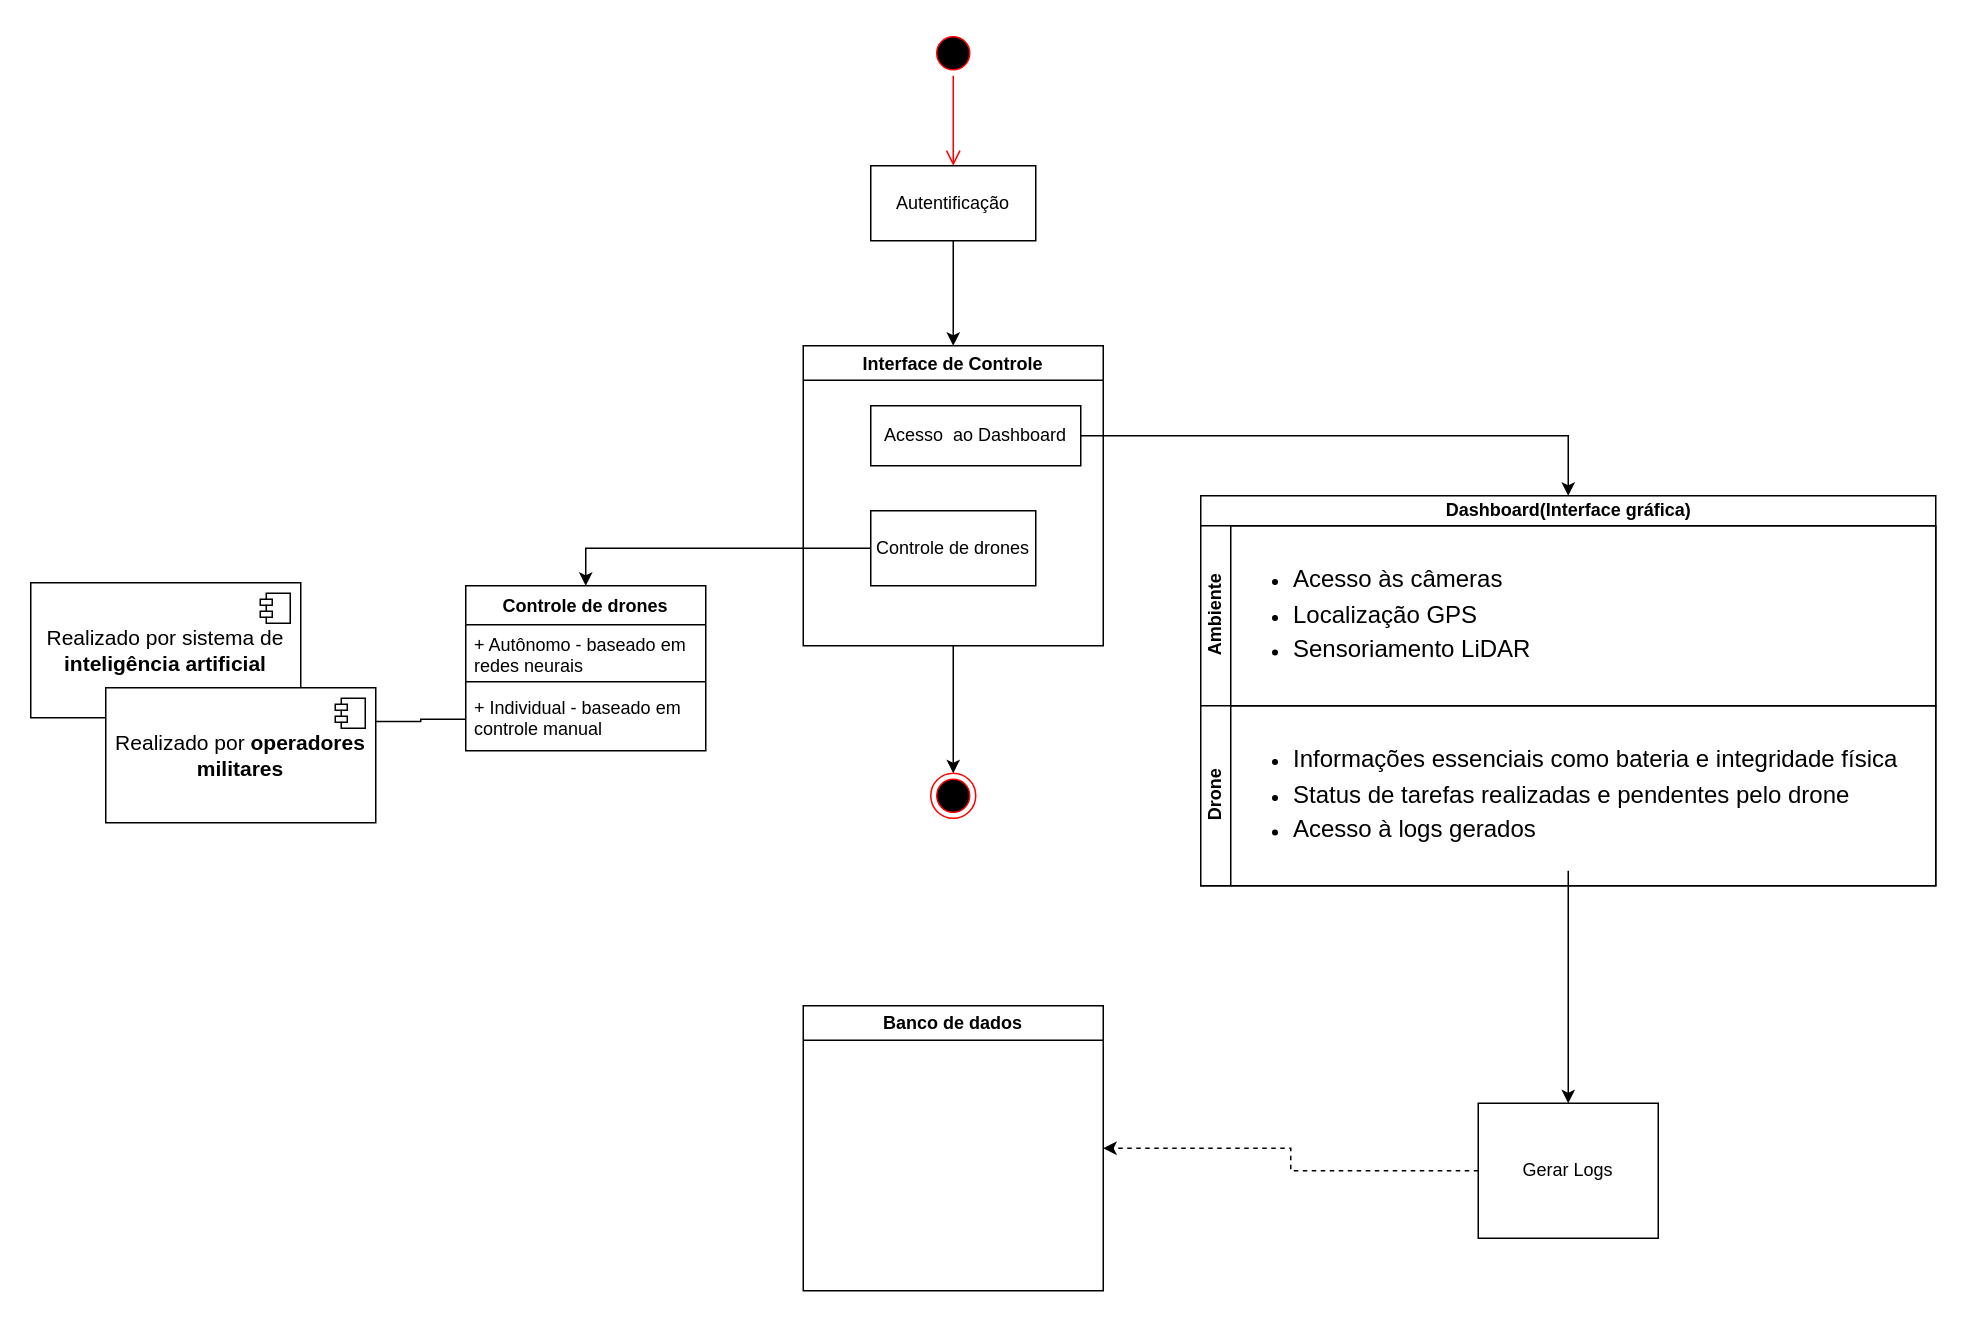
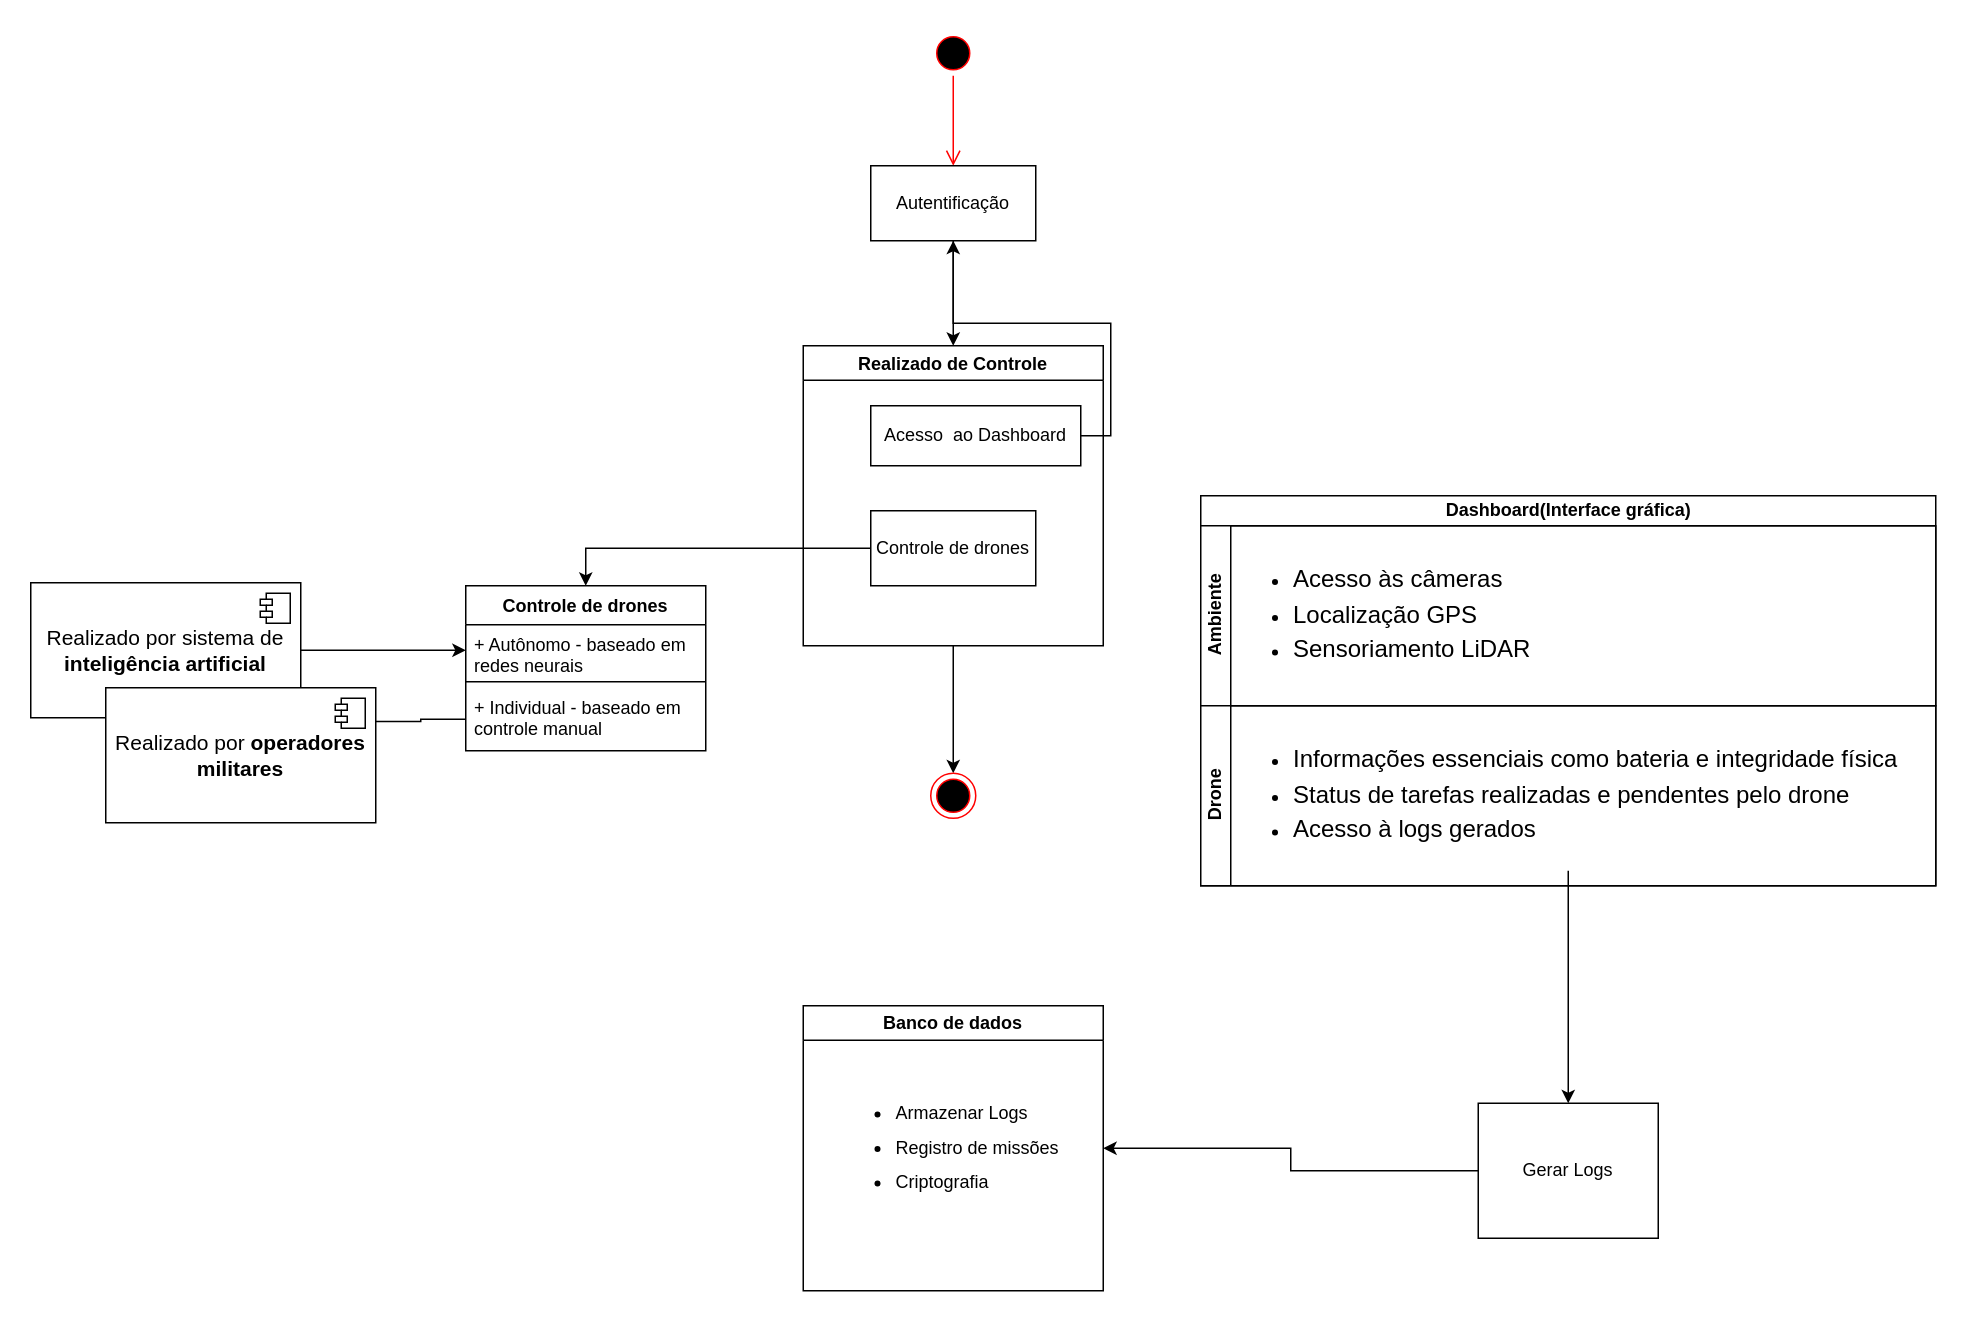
node "Interface de Controle": label "Interface de Controle" -> "Realizado de Controle"
edge "Acesso ao Dashboard" -> "Dashboard(Interface gráfica)": now "Acesso ao Dashboard" -> "Autentificação"
edge "Realizado por sistema de inteligência artificial" -> "+ Autônomo - baseado em redes neurais": added
node "Armazenar Logs Registro de missões Criptografia": added
edge "Gerar Logs" -> "Banco de dados": style dashed -> solid
